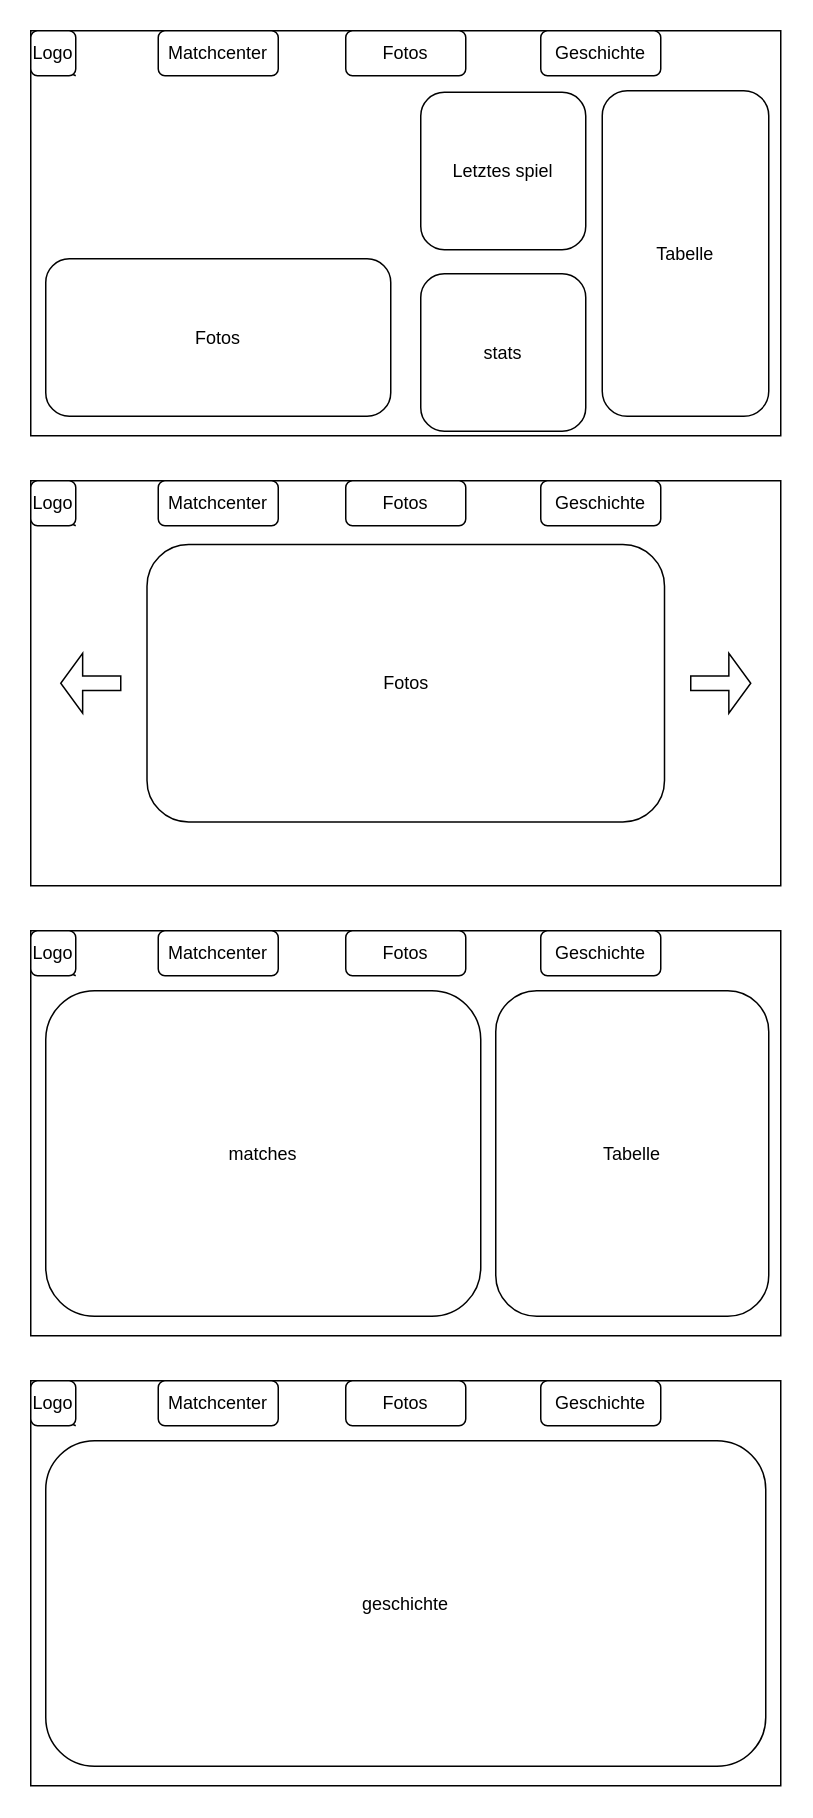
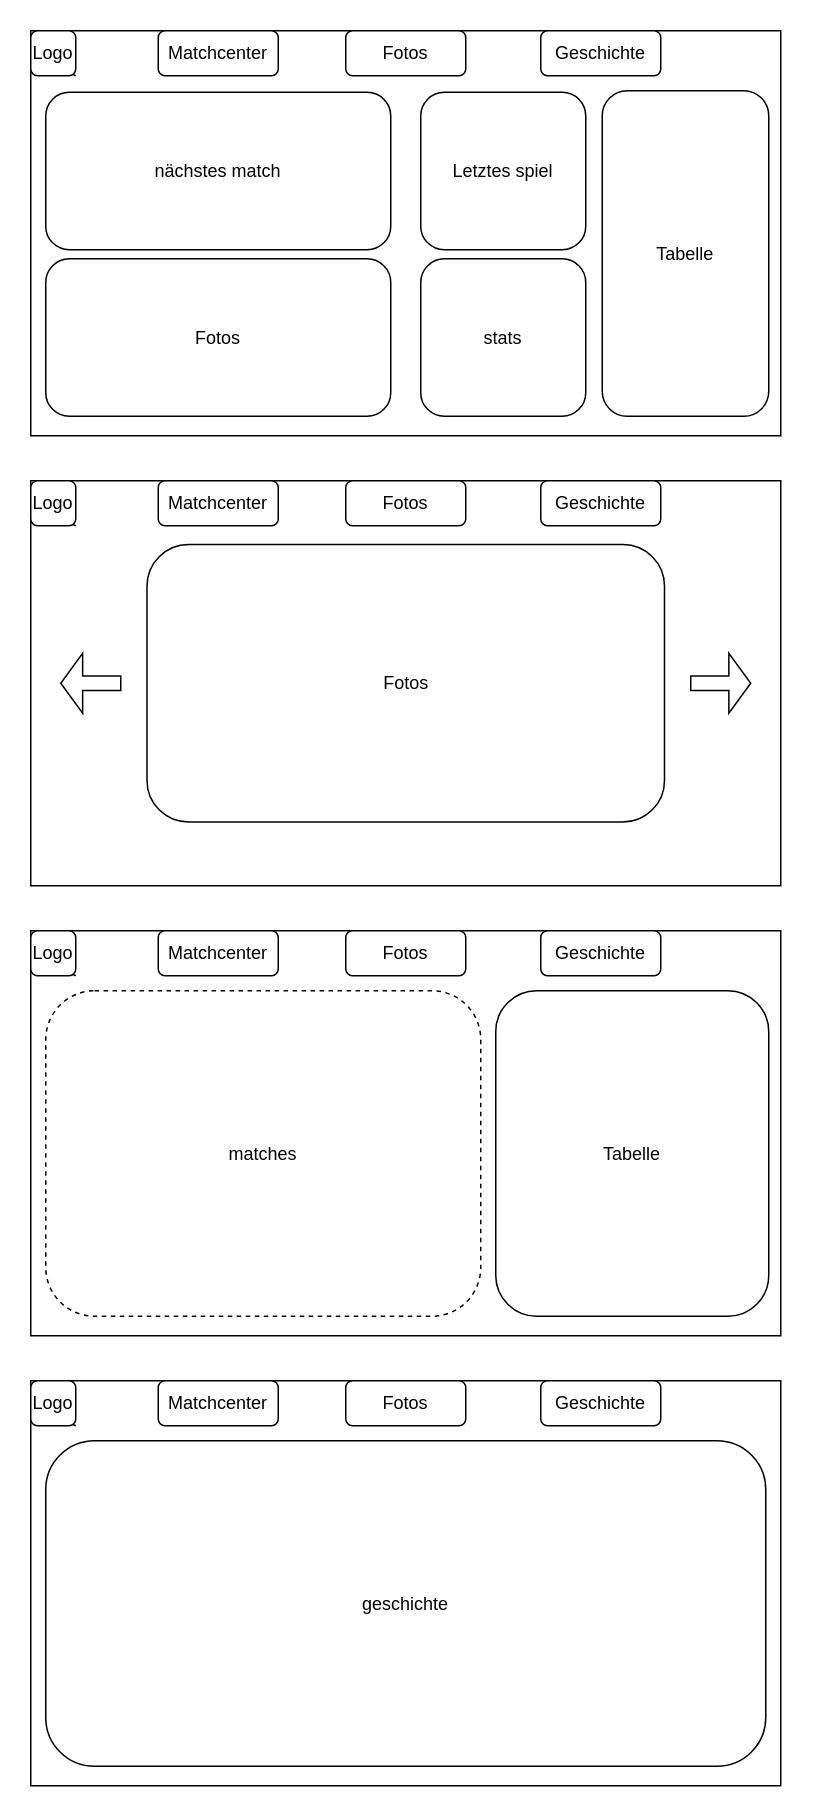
node "nächstes match": added
node "stats": moved (503, 353) -> (503, 338)
node "matches": style solid -> dashed
